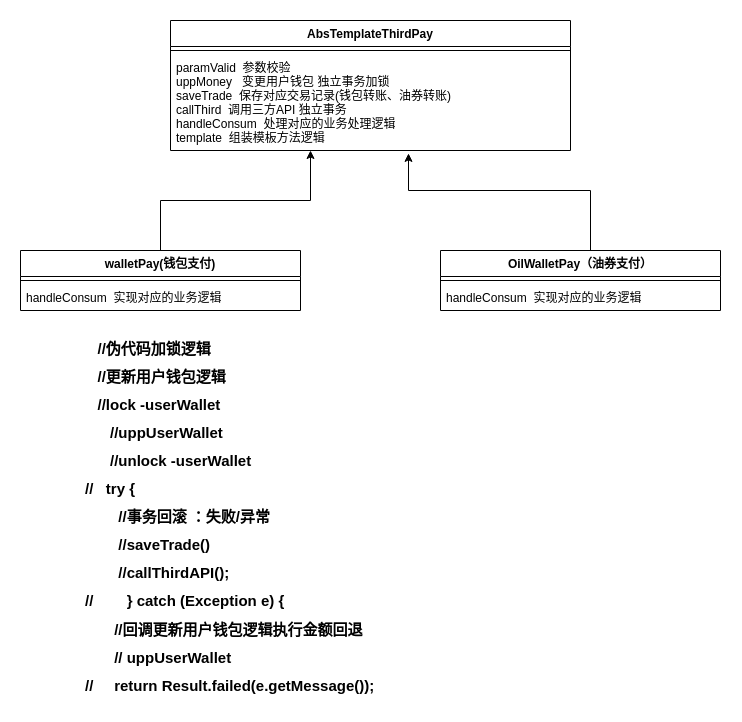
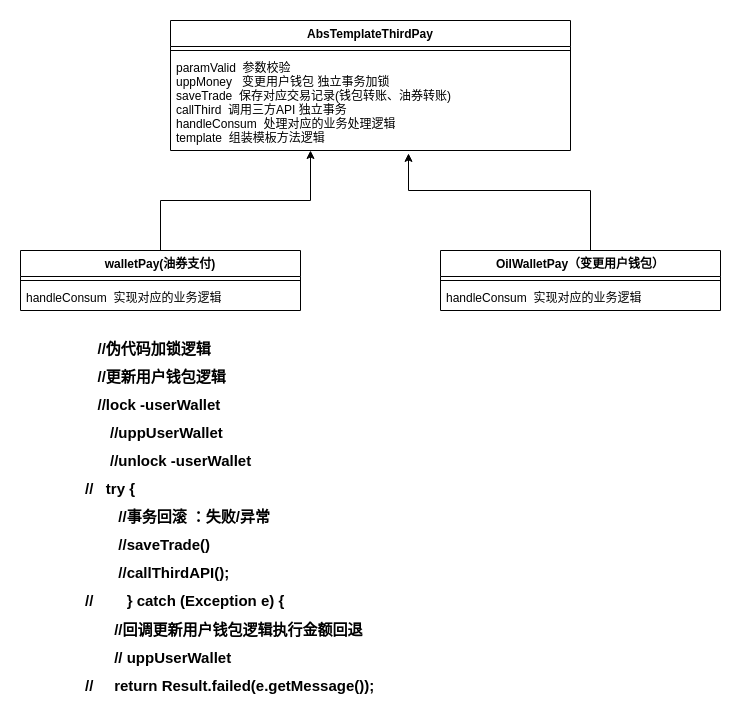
node "walletPay(钱包支付)": label "walletPay(钱包支付)" -> "walletPay(油券支付)"
node "OilWalletPay（油券支付）": label "OilWalletPay（油券支付）" -> "OilWalletPay（变更用户钱包）"
